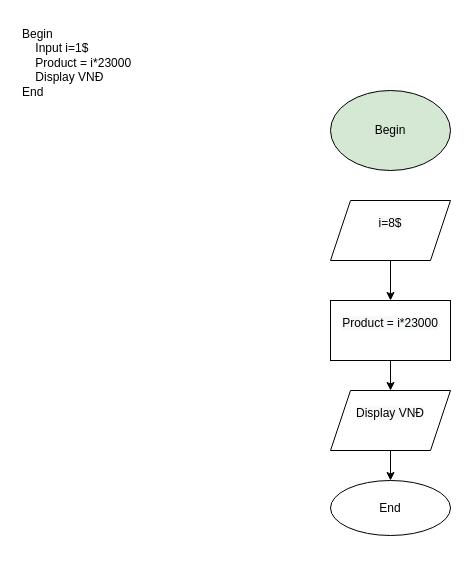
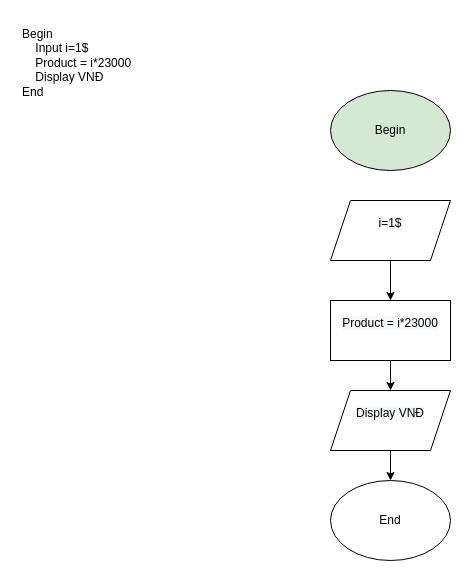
node "i=8$": label "i=8$" -> "i=1$"
node "End": size 120x55 -> 120x80
